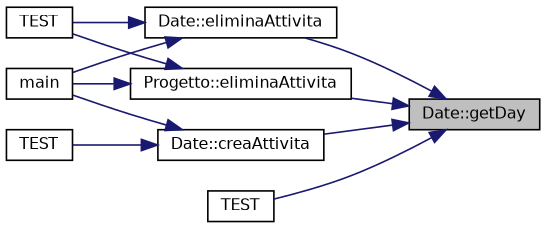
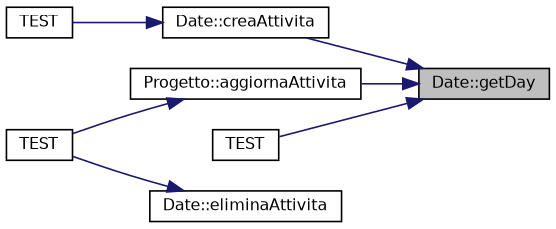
edge "Date::eliminaAttivita" -> "Date::getDay": removed
node "main": removed
node "Progetto::eliminaAttivita": label "Progetto::eliminaAttivita" -> "Progetto::aggiornaAttivita"
